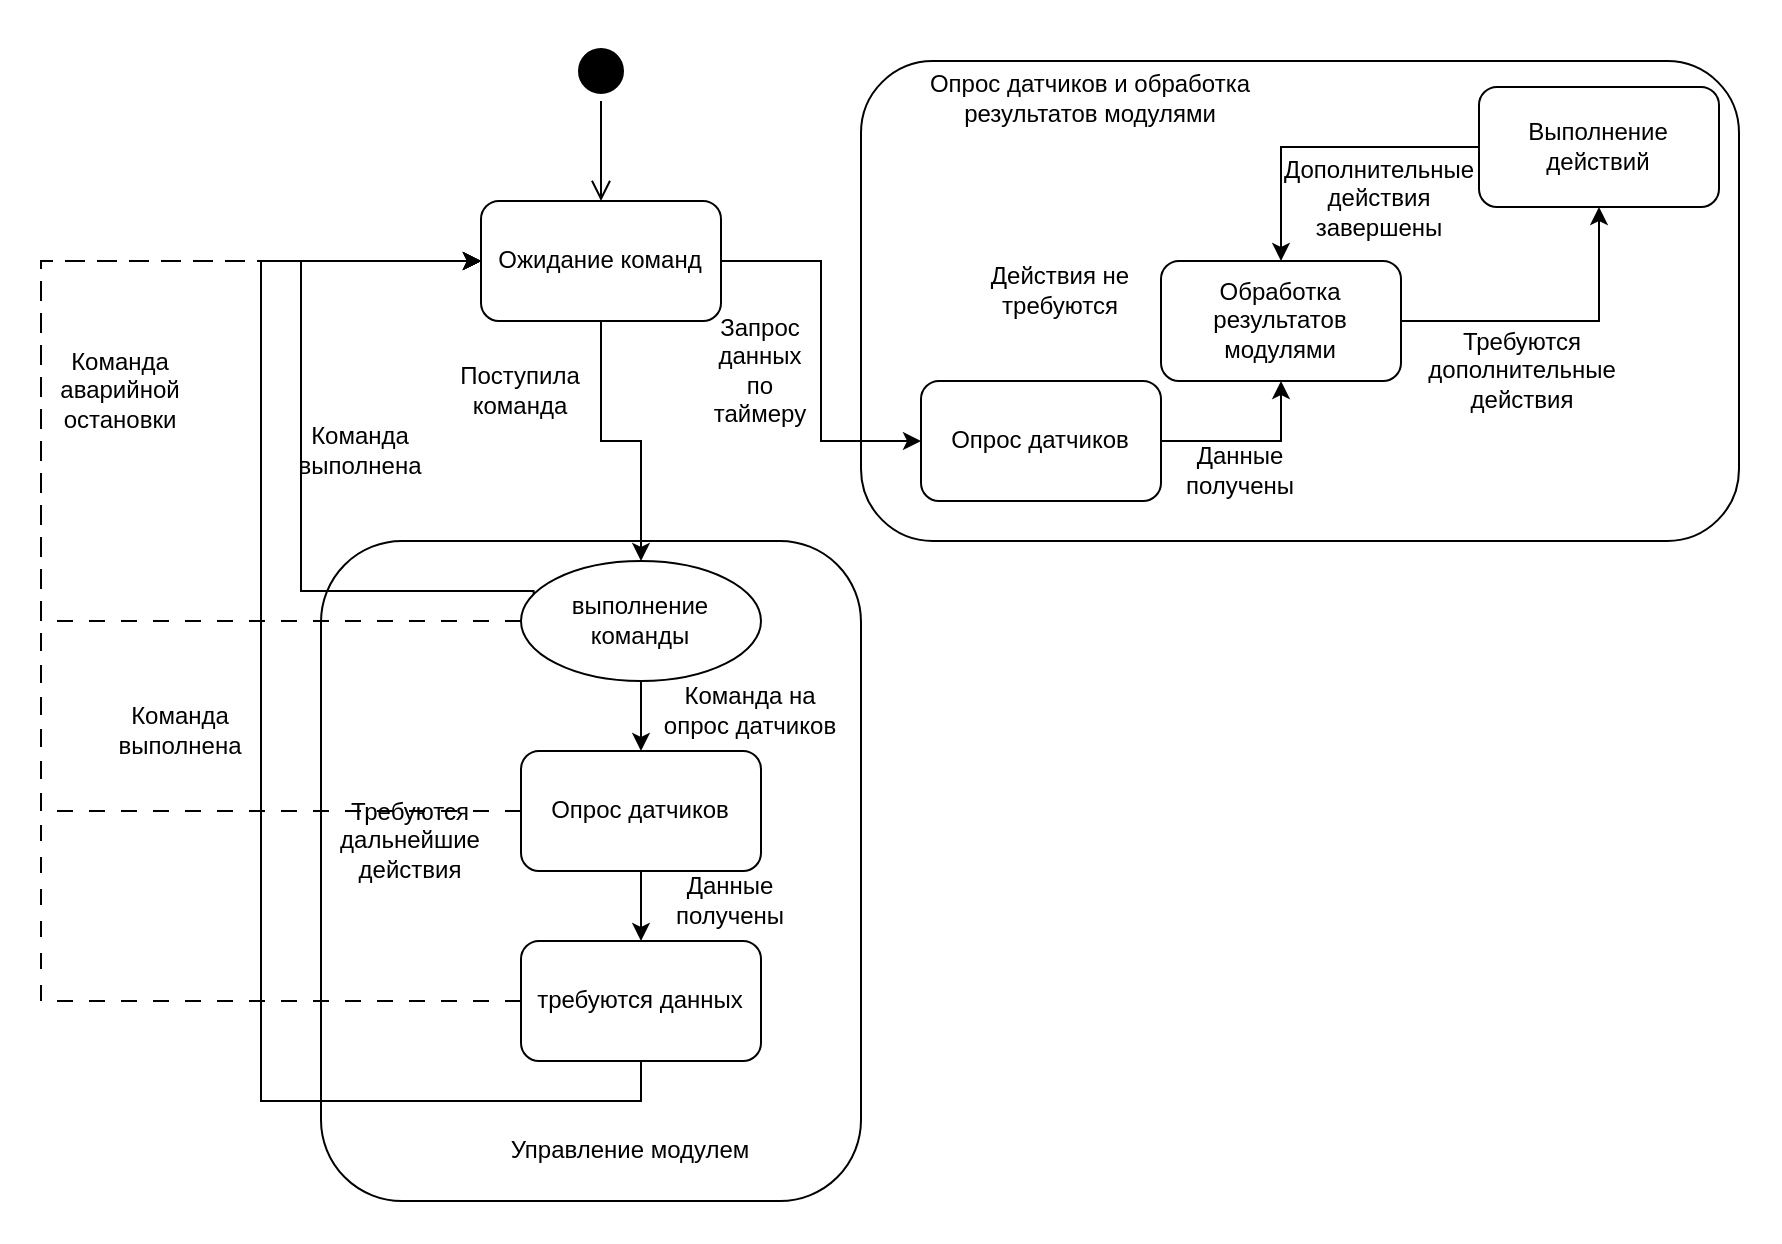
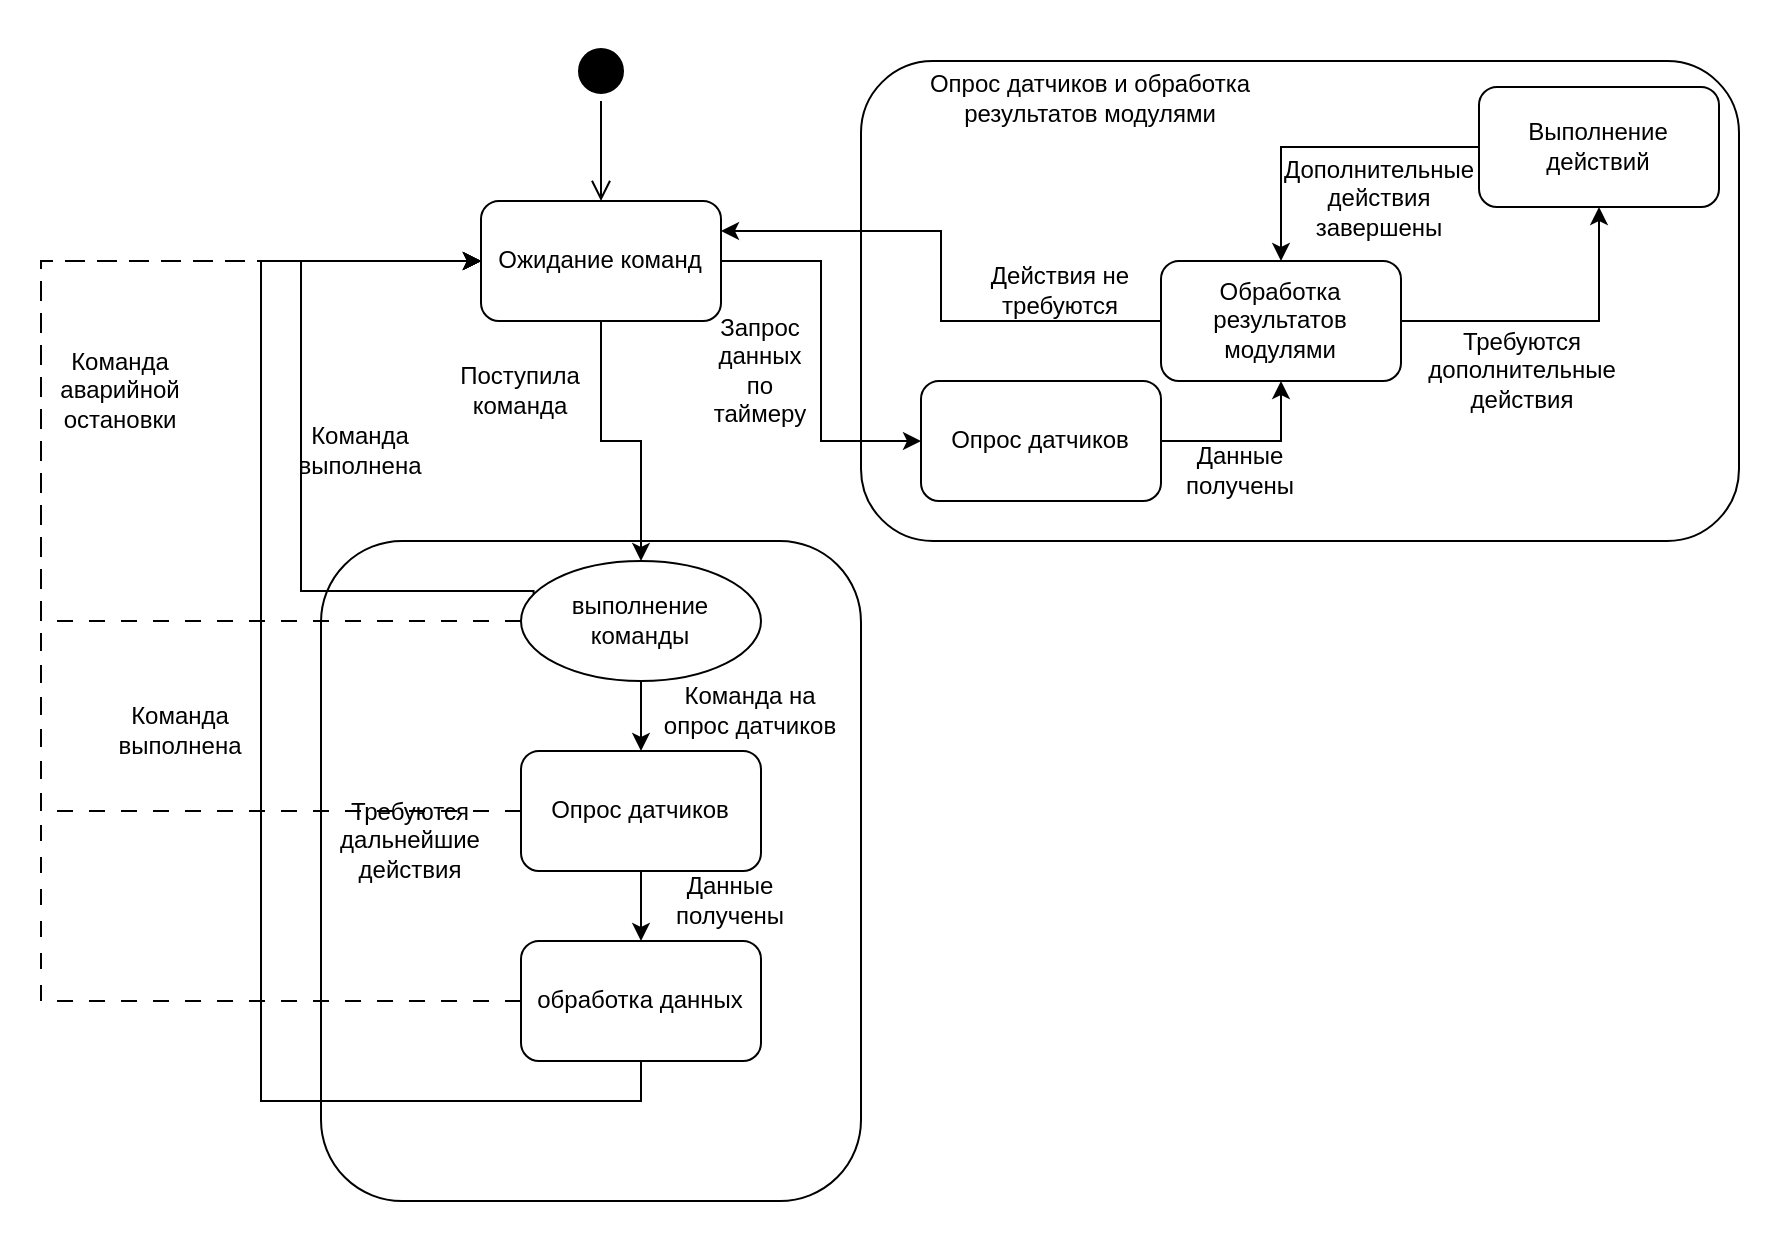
edge "Обработка результатов модулями" -> "Ожидание команд": added
node "требуются данных": label "требуются данных" -> "обработка данных"
node "Управление модулем": removed
